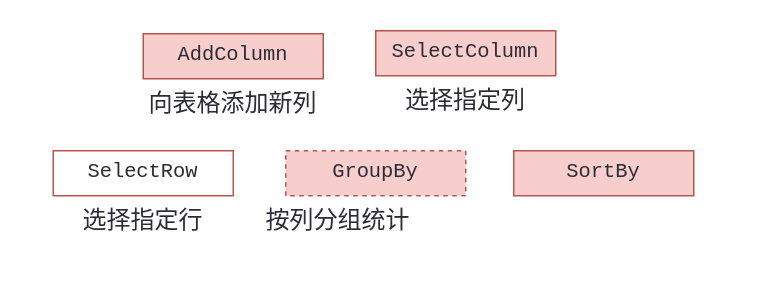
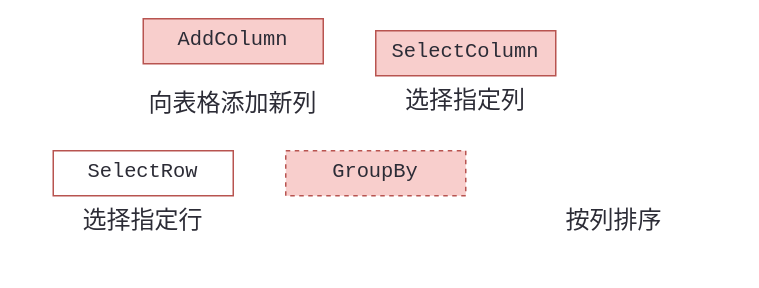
node "AddColumn": moved (233, 56) -> (233, 41)
node "SortBy": removed
node "按列分组统计": removed
node "按列排序": added
